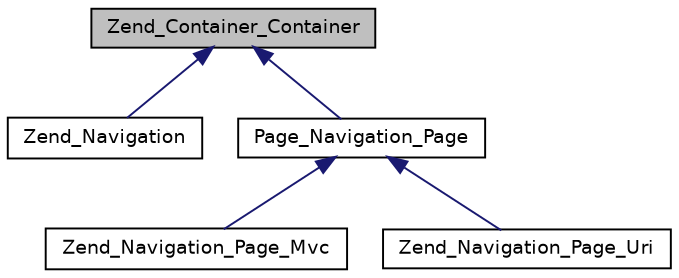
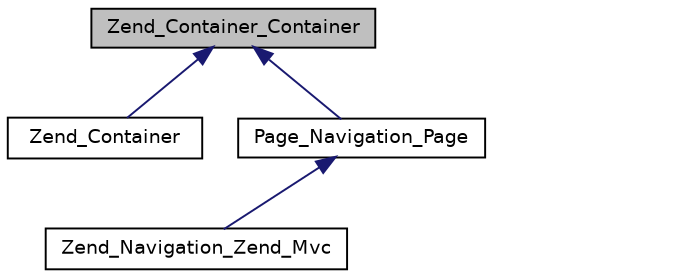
node "Zend_Navigation": label "Zend_Navigation" -> "Zend_Container"
node "Zend_Navigation_Page_Mvc": label "Zend_Navigation_Page_Mvc" -> "Zend_Navigation_Zend_Mvc"
node "Zend_Navigation_Page_Uri": removed
